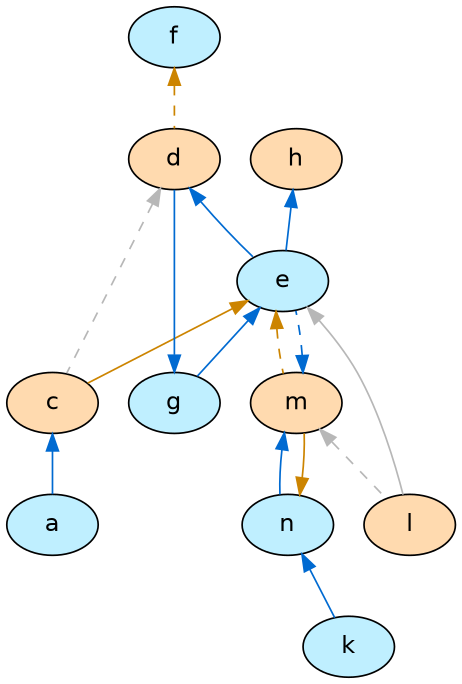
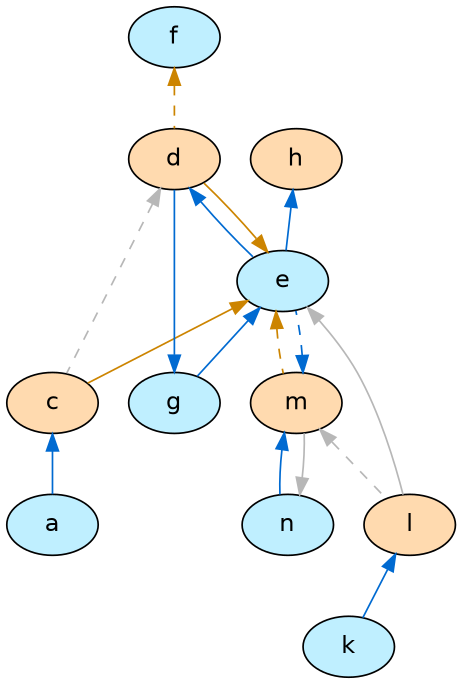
edge "d" -> "e": added
edge "m" -> "n": color #cc8400 -> #b7b7b7
edge "k" -> "n": now "k" -> "l"
